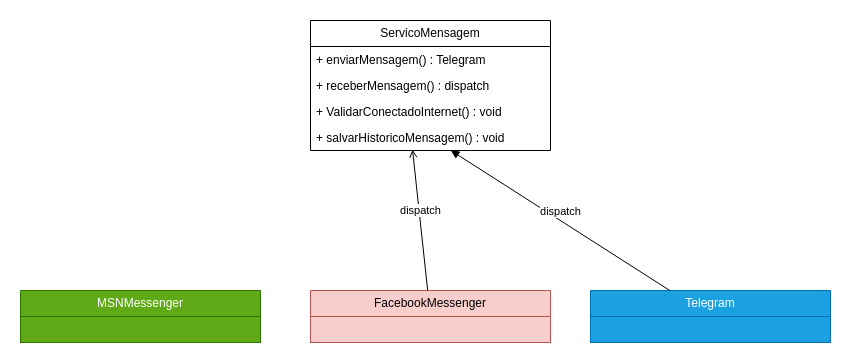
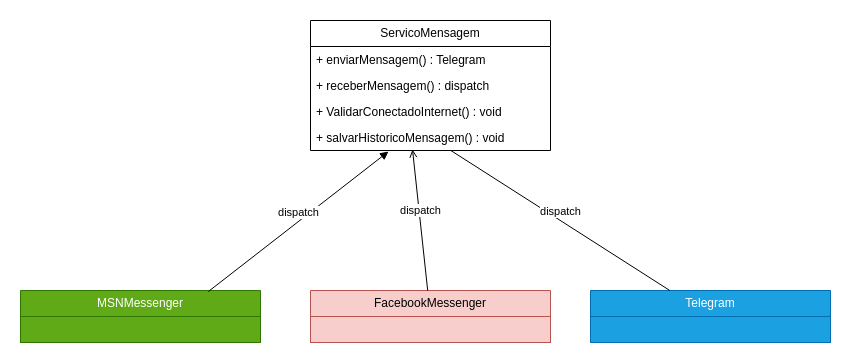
edge "Telegram" -> "+ salvarHistoricoMensagem() : void": arrowhead block -> none
edge "MSNMessenger" -> "+ salvarHistoricoMensagem() : void": added, label "dispatch"
